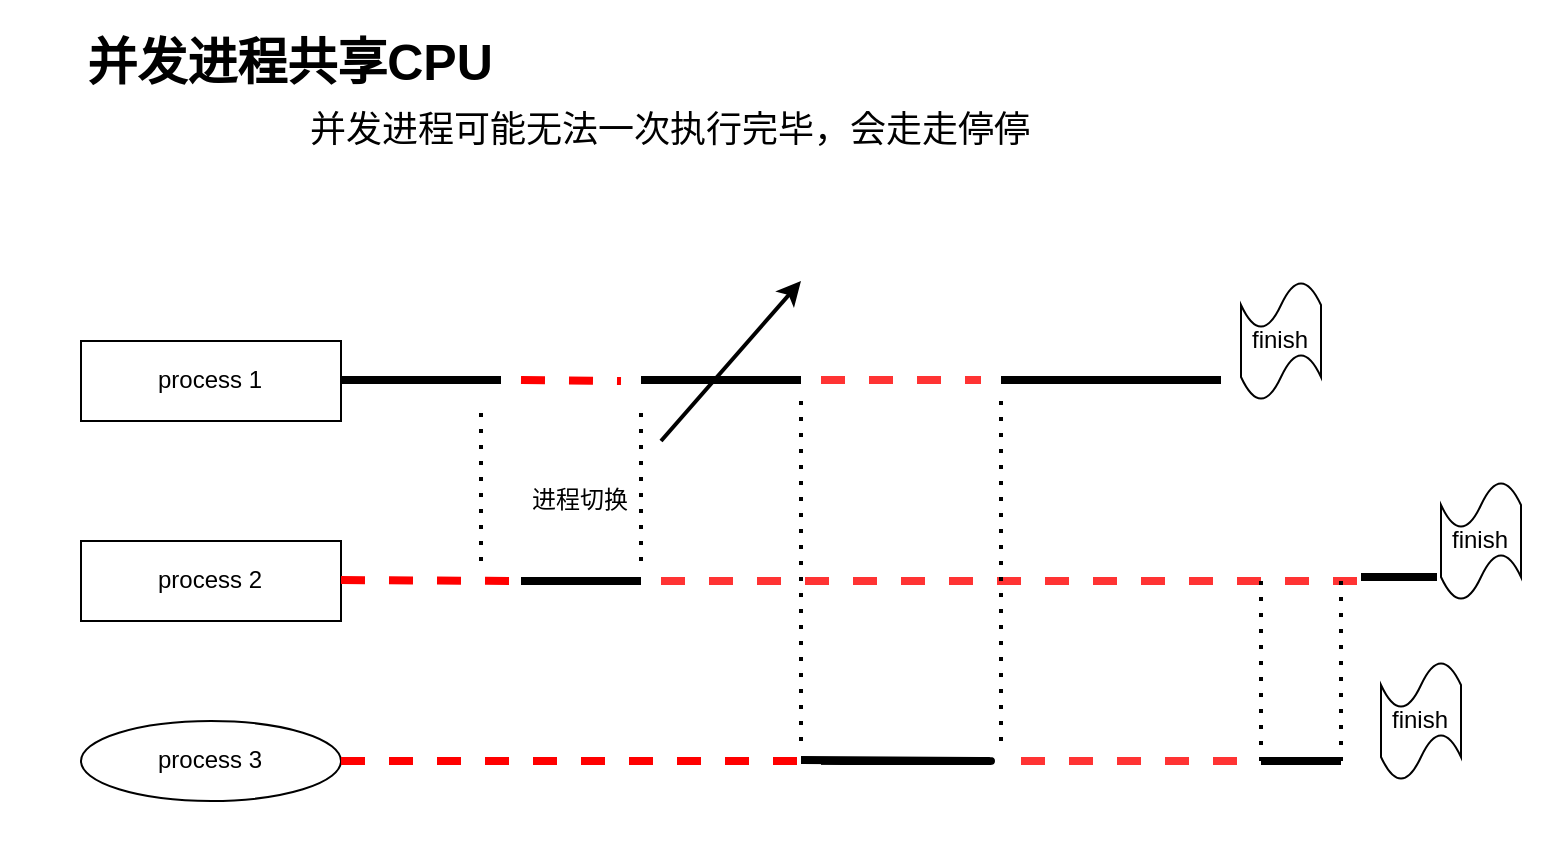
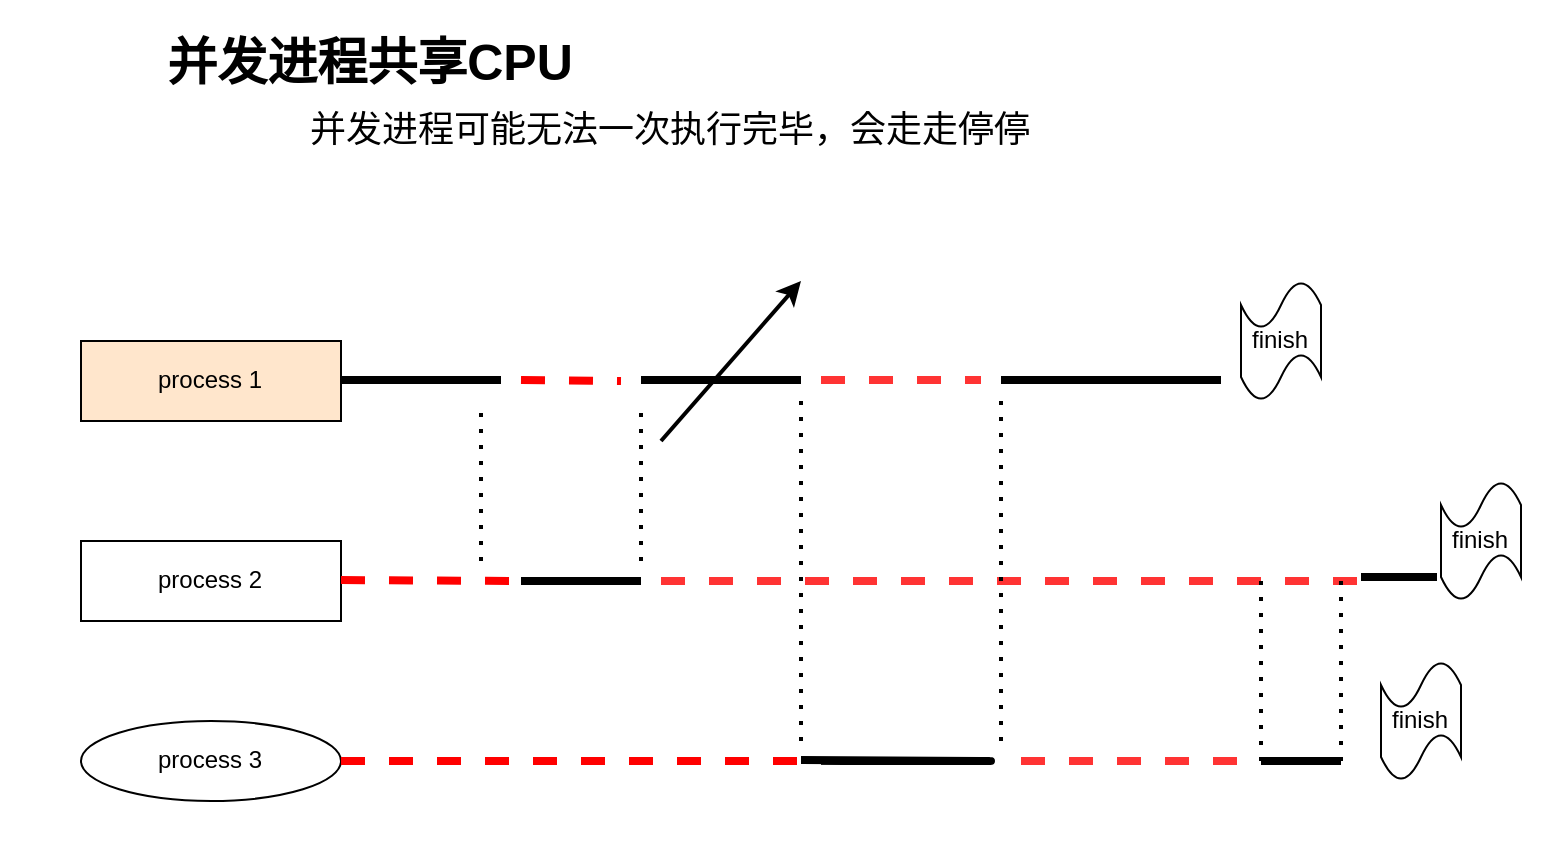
node "并发进程共享CPU": moved (291, 61) -> (371, 61)
node "process 1": fillcolor #ffffff -> #ffe6cc
node "进程切换": removed
